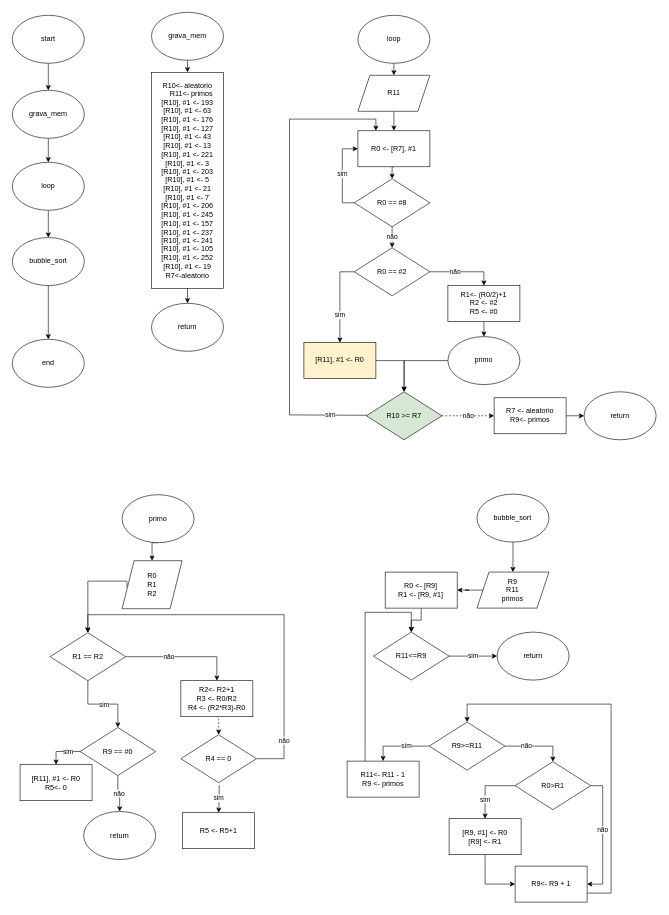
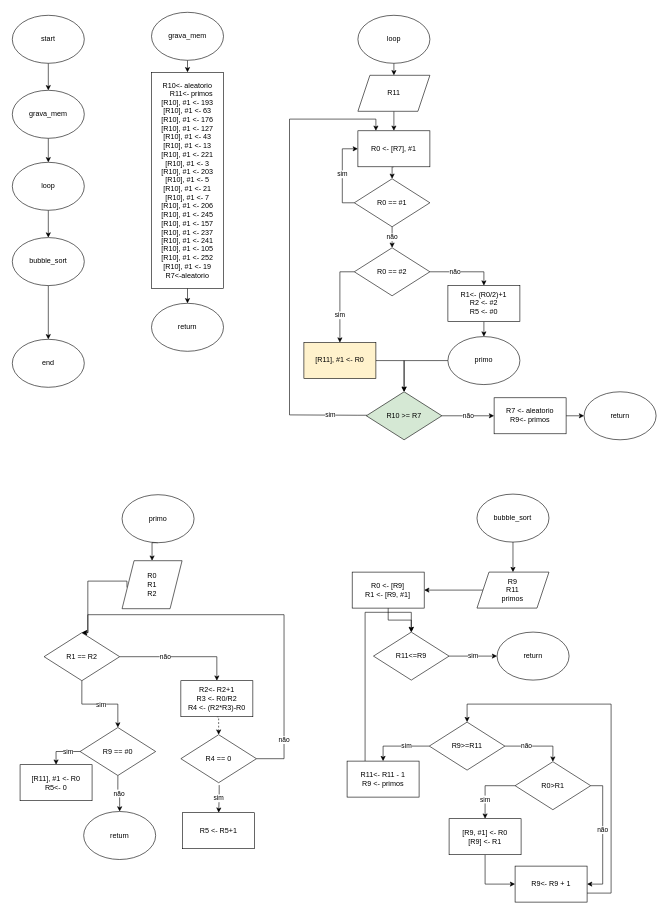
node "R0 == #8": label "R0 == #8" -> "R0 == #1"
edge "R10 >= R7" -> "R7 <- aleatorio R9<- primos": style dashed -> solid
node "R0 <- [R9] R1 <- [R9, #1]": moved (421, 590) -> (388, 590)
node "R1 == R2": moved (88, 657) -> (82, 657)
